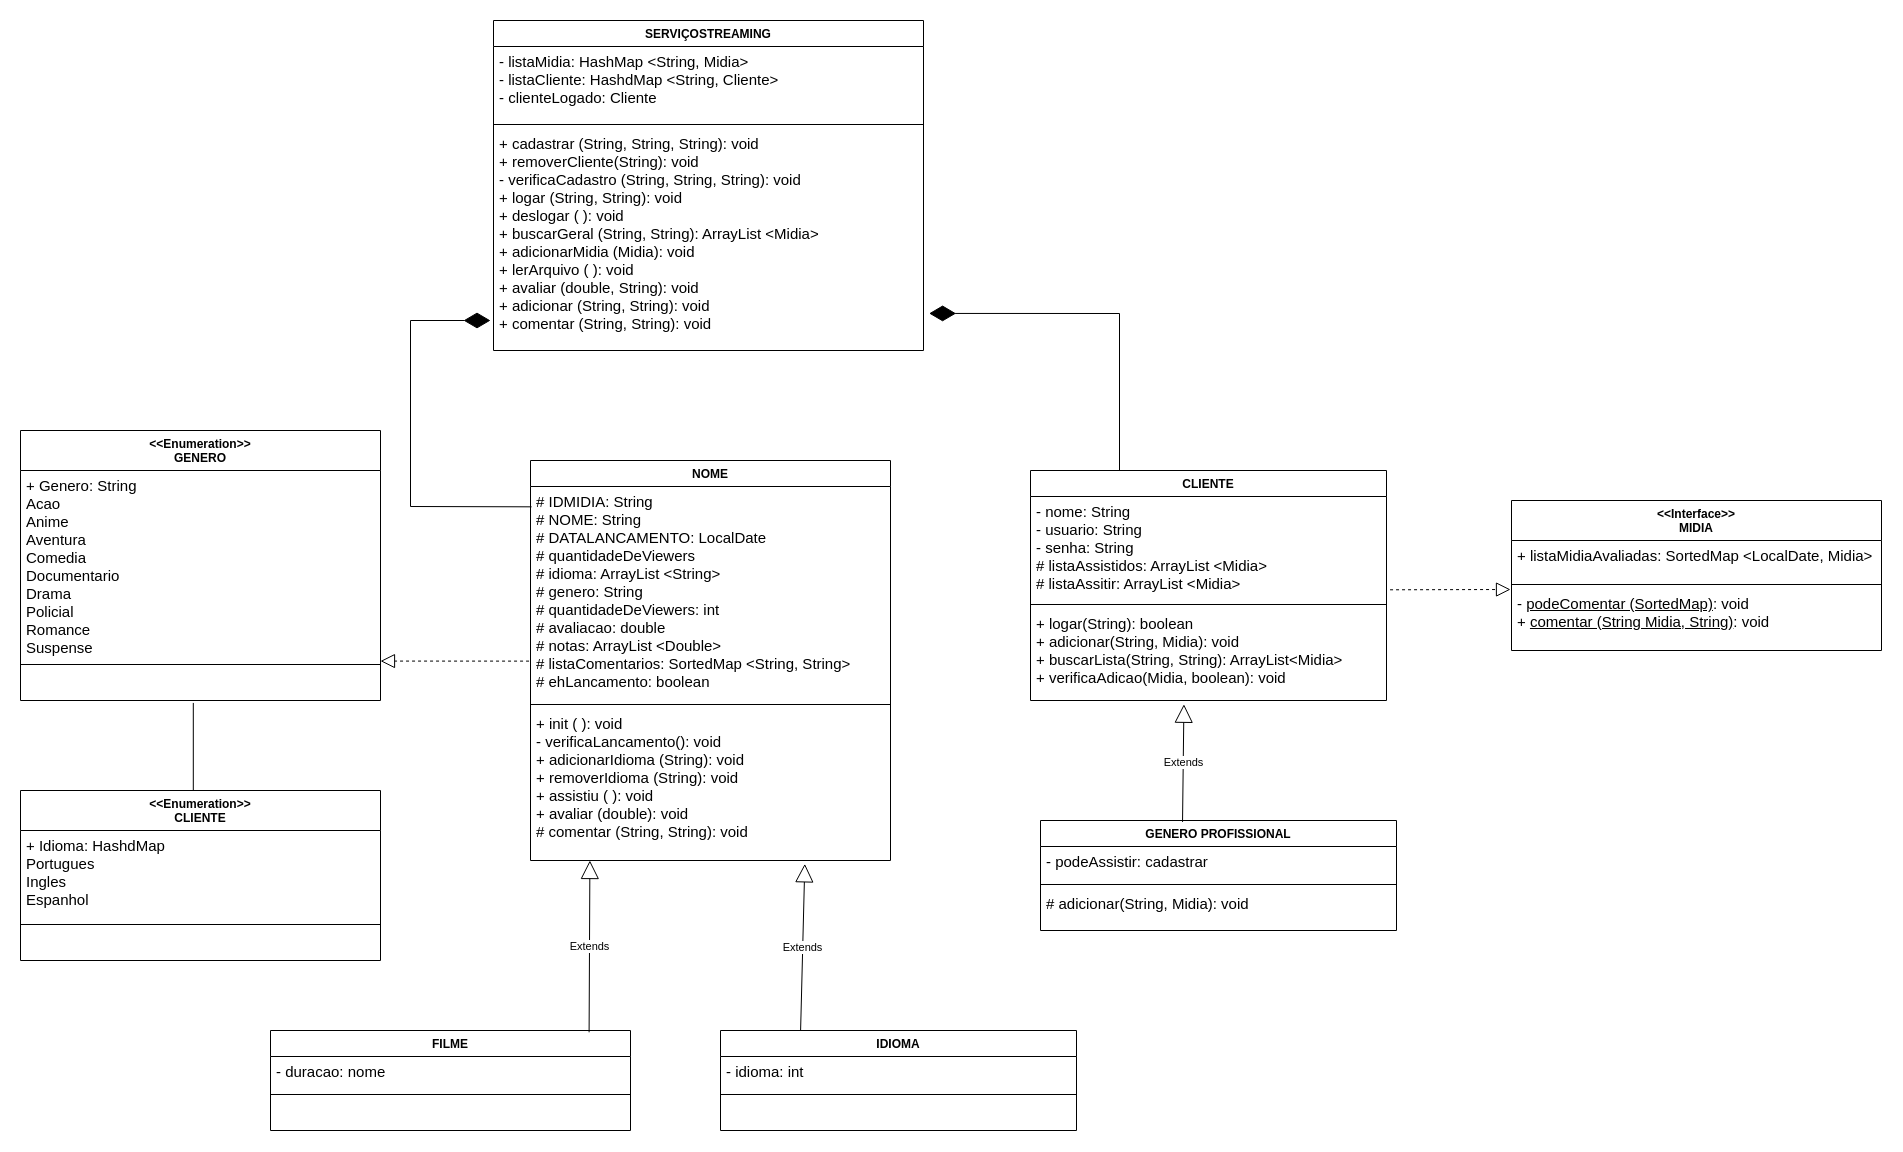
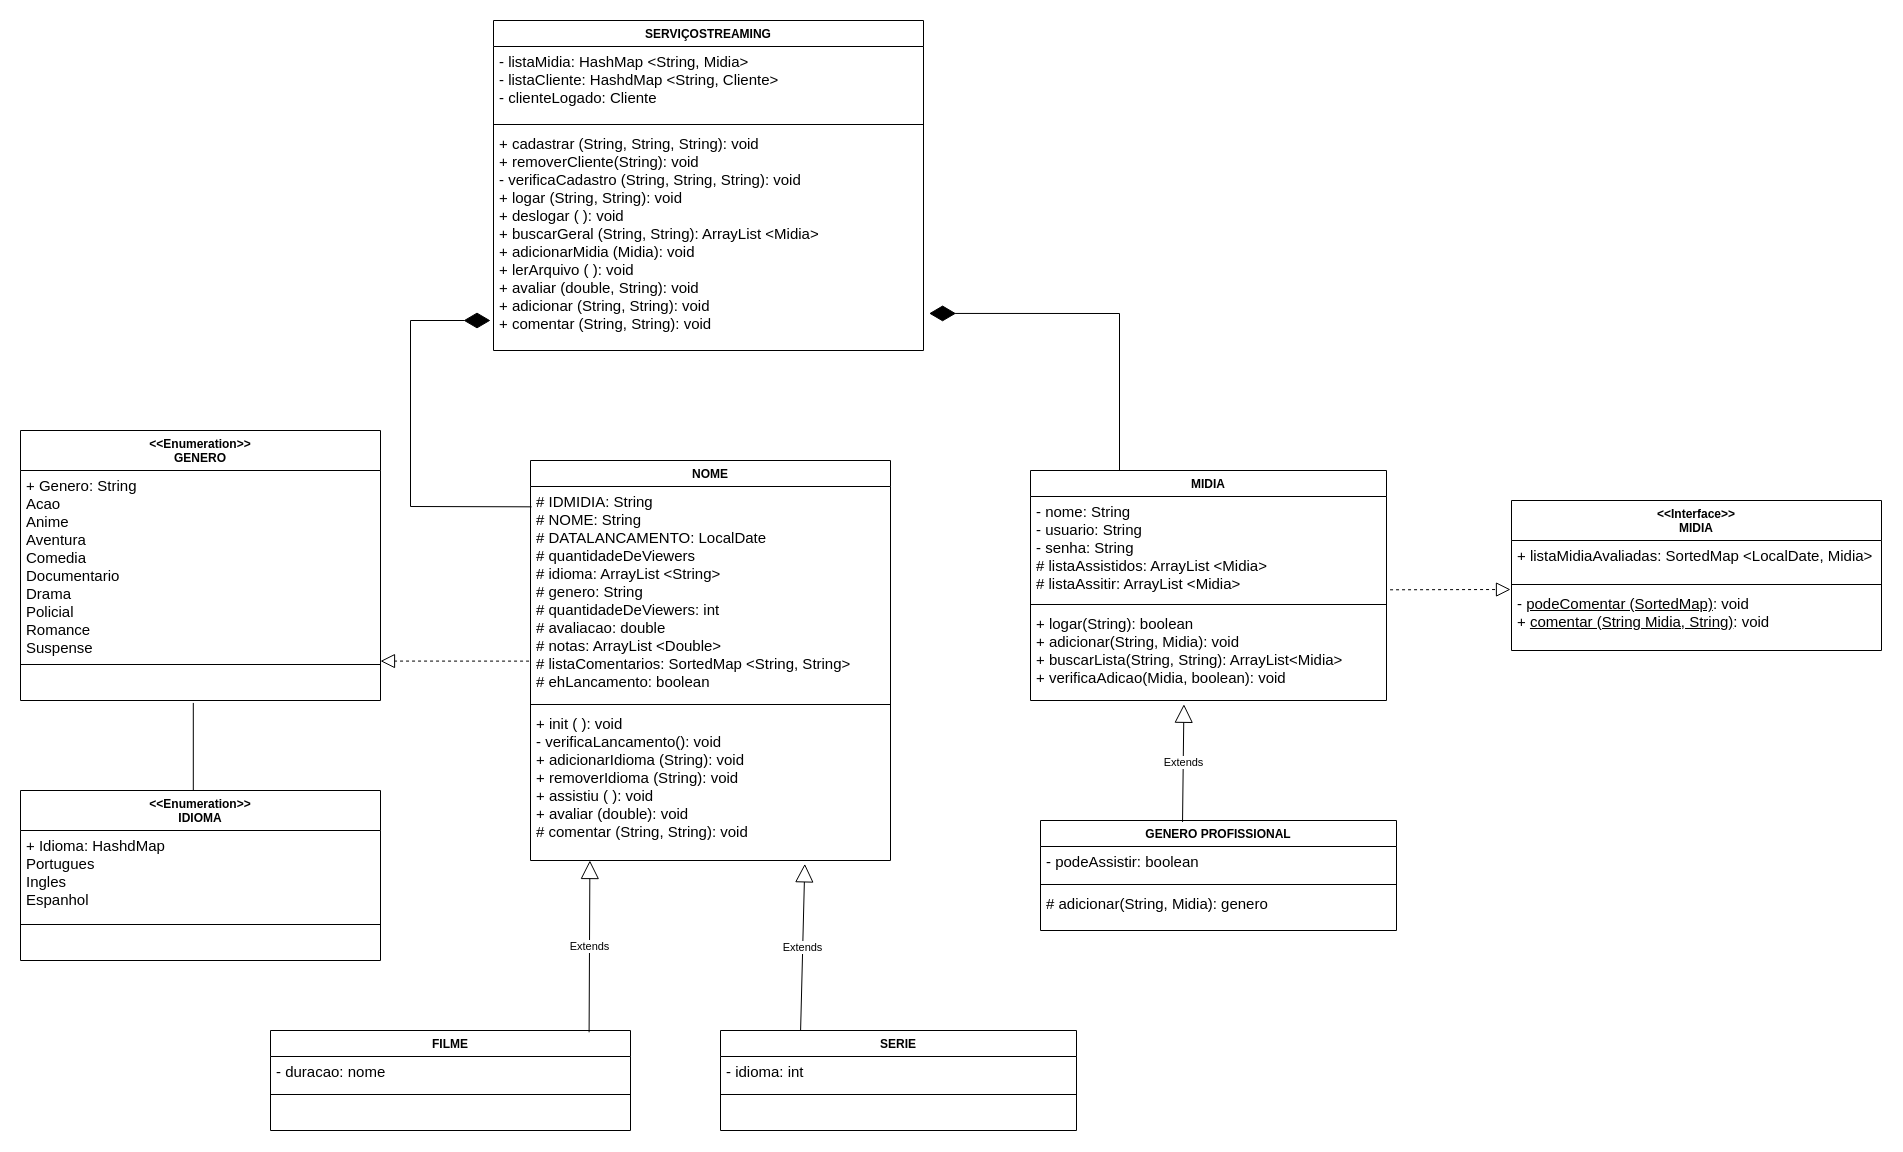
node "CLIENTE": label "CLIENTE" -> "MIDIA"
node "<<Enumeration>> CLIENTE": label "<<Enumeration>> CLIENTE" -> "<<Enumeration>> IDIOMA"
node "- podeAssistir: cadastrar": label "- podeAssistir: cadastrar" -> "- podeAssistir: boolean"
node "# adicionar(String, Midia): void": label "# adicionar(String, Midia): void" -> "# adicionar(String, Midia): genero"
node "IDIOMA": label "IDIOMA" -> "SERIE"
